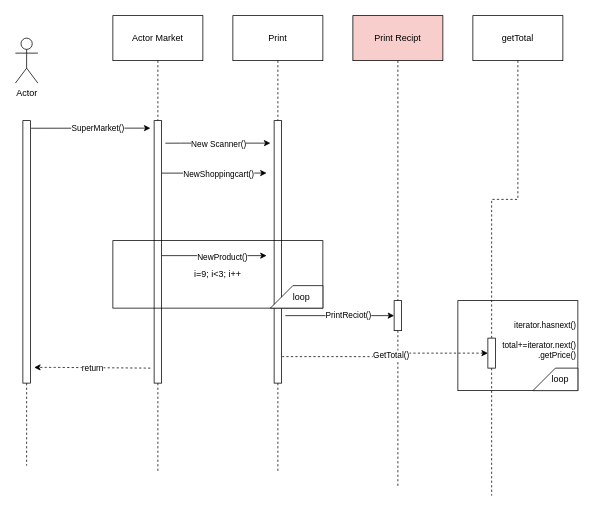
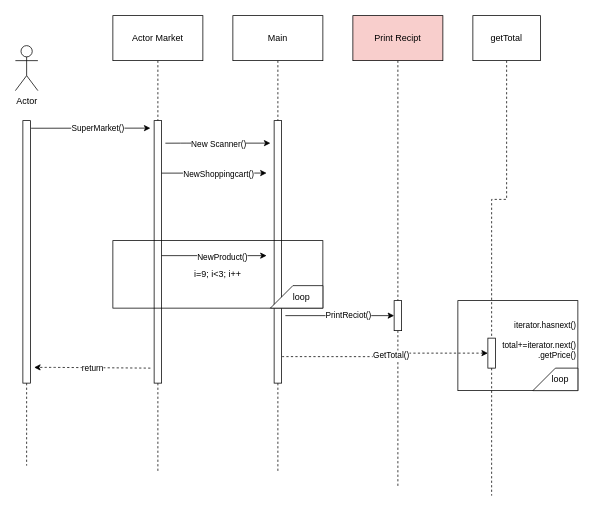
node "Print": label "Print" -> "Main"
node "getTotal": size 90x45 -> 68x45
node "Actor": moved (27, 60) -> (27, 68)
